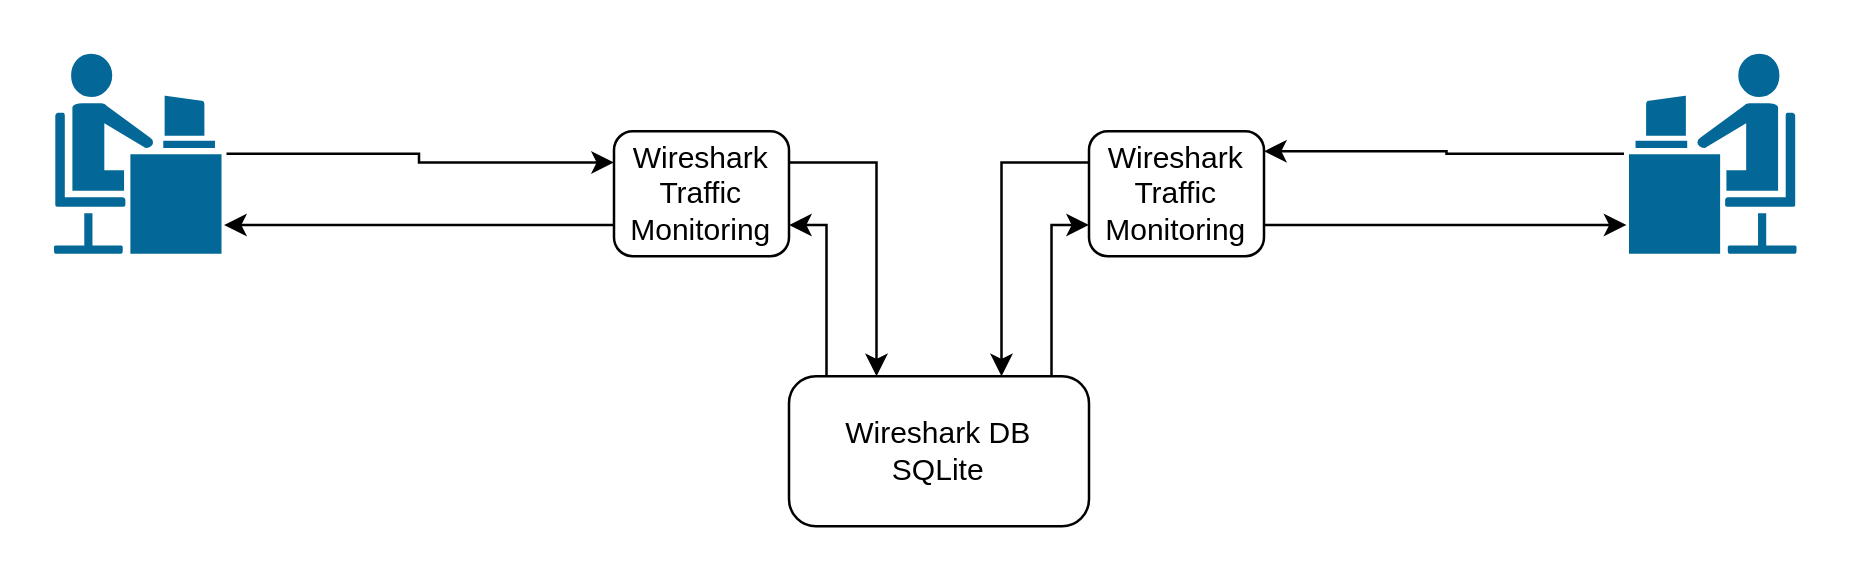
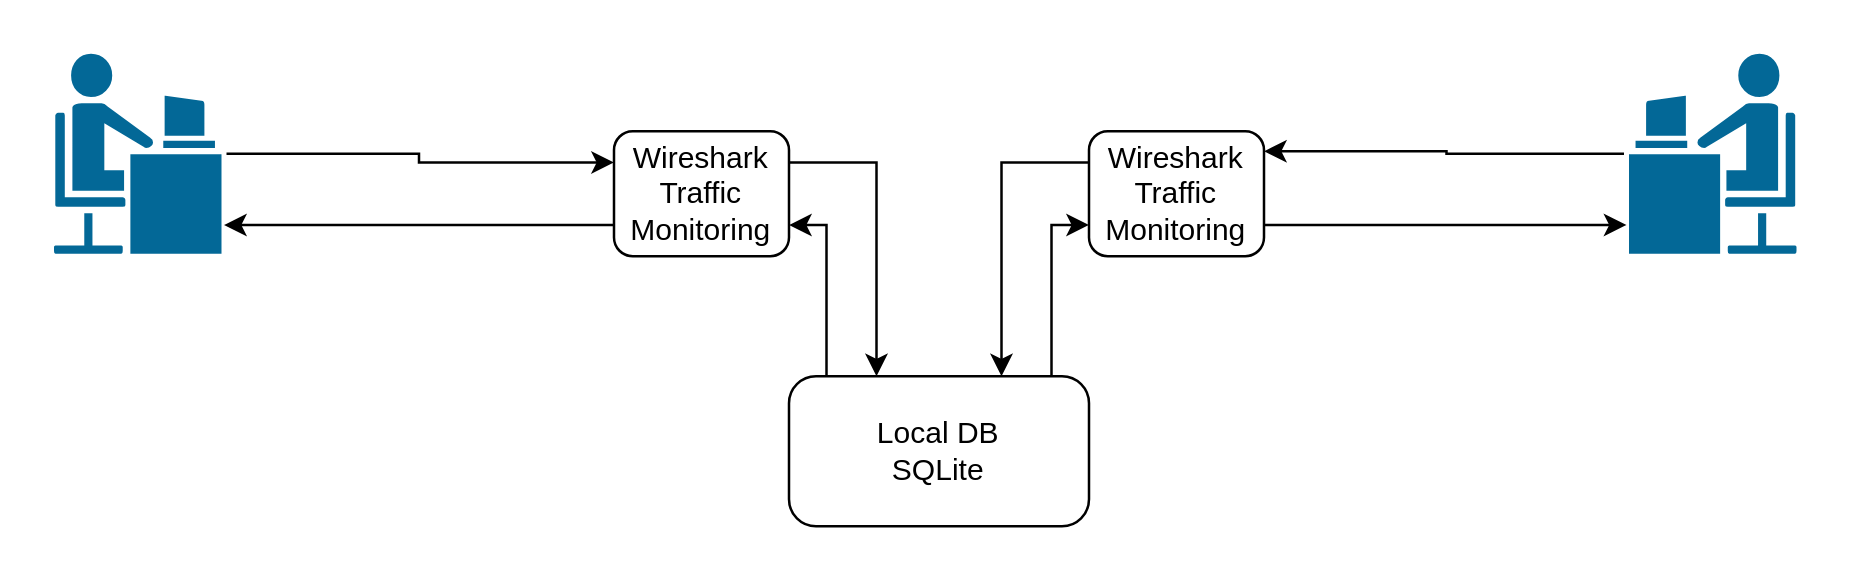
node "Wireshark DB SQLite": label "Wireshark DB SQLite" -> "Local DB SQLite"
